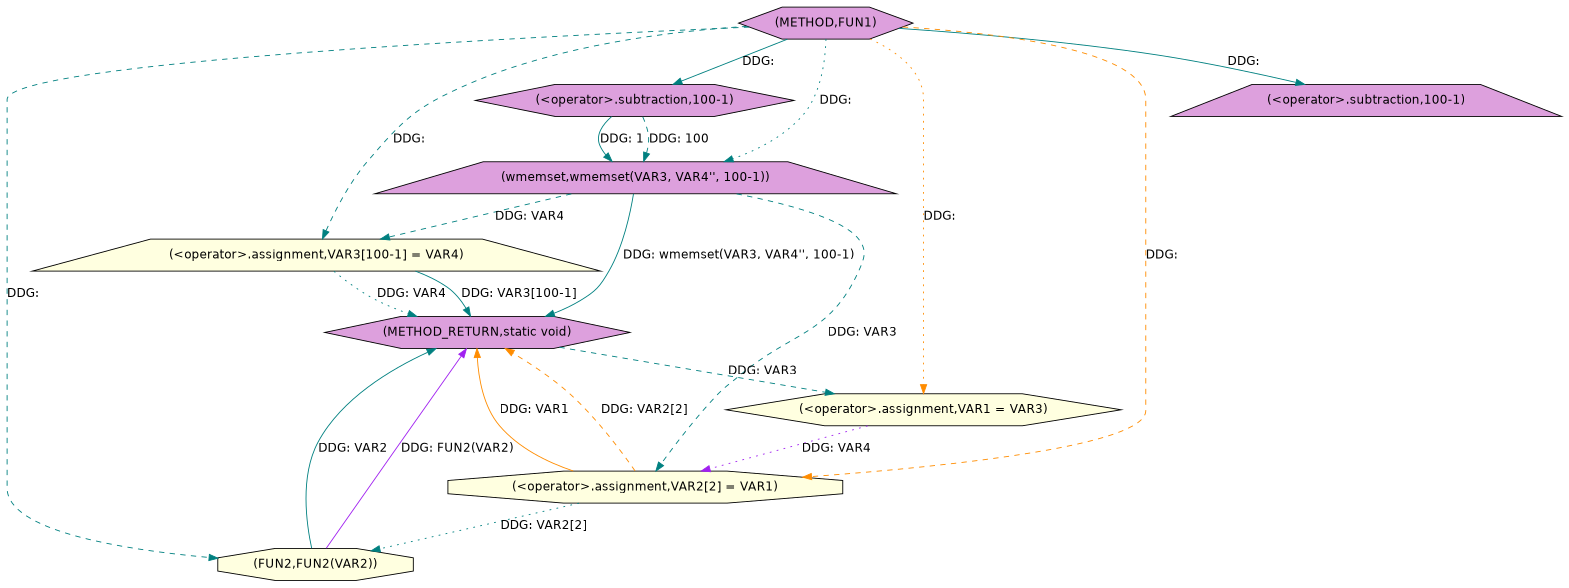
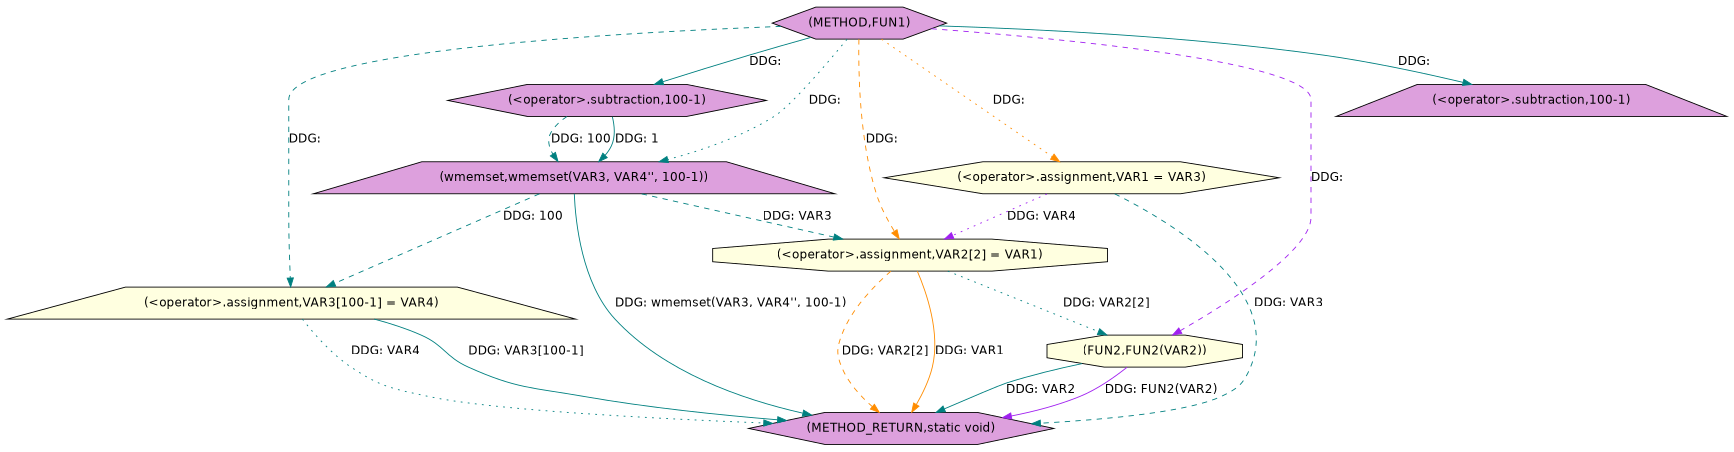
edge "(METHOD,FUN1)" -> "(FUN2,FUN2(VAR2))": color teal -> purple
edge "(wmemset,wmemset(VAR3, VAR4'', 100-1))" -> "(<operator>.assignment,VAR3[100-1] = VAR4)": label "DDG: VAR4" -> "DDG: 100"
edge "(METHOD_RETURN,static void)" -> "(<operator>.assignment,VAR1 = VAR3)": reversed
